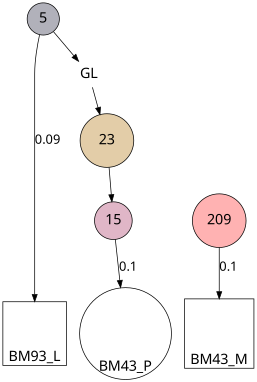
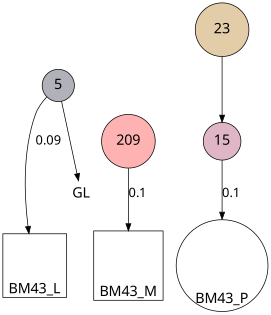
edge "GL" -> "23": removed
node "BM93_L": label "BM93_L" -> "BM43_L"
